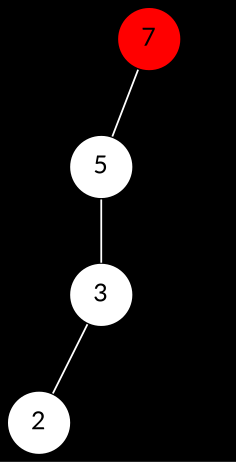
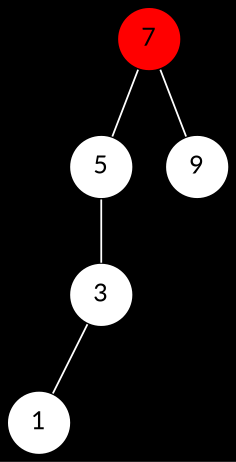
node "9": added
node "2": label "2" -> "1"
